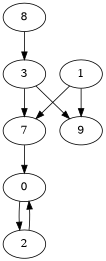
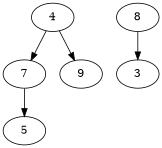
node "1": label "1" -> "4"
edge "3" -> "7": removed
edge "3" -> "9": removed
node "0": label "0" -> "5"
node "2": removed
